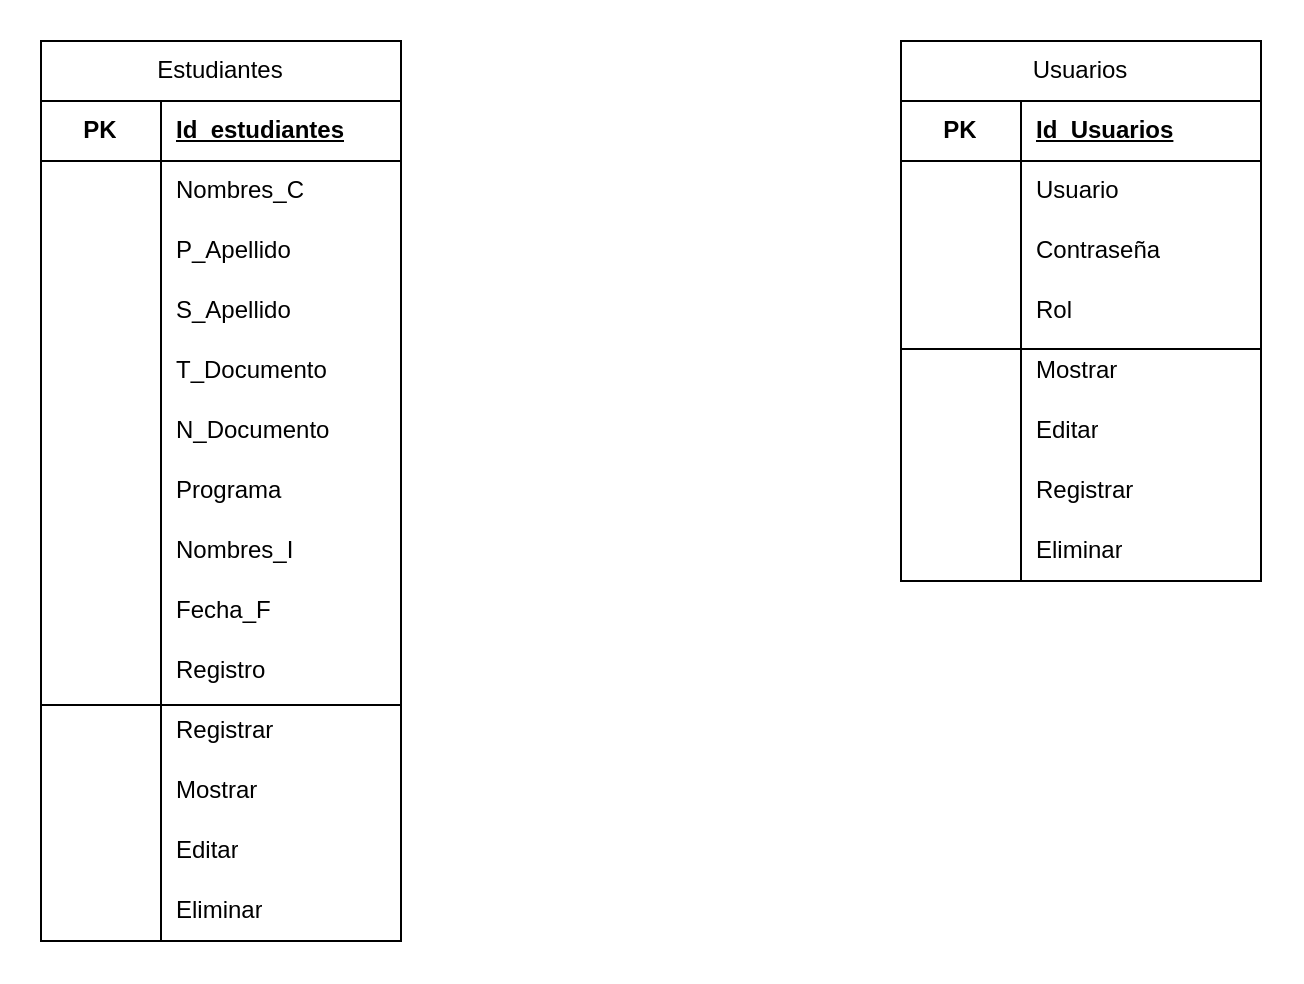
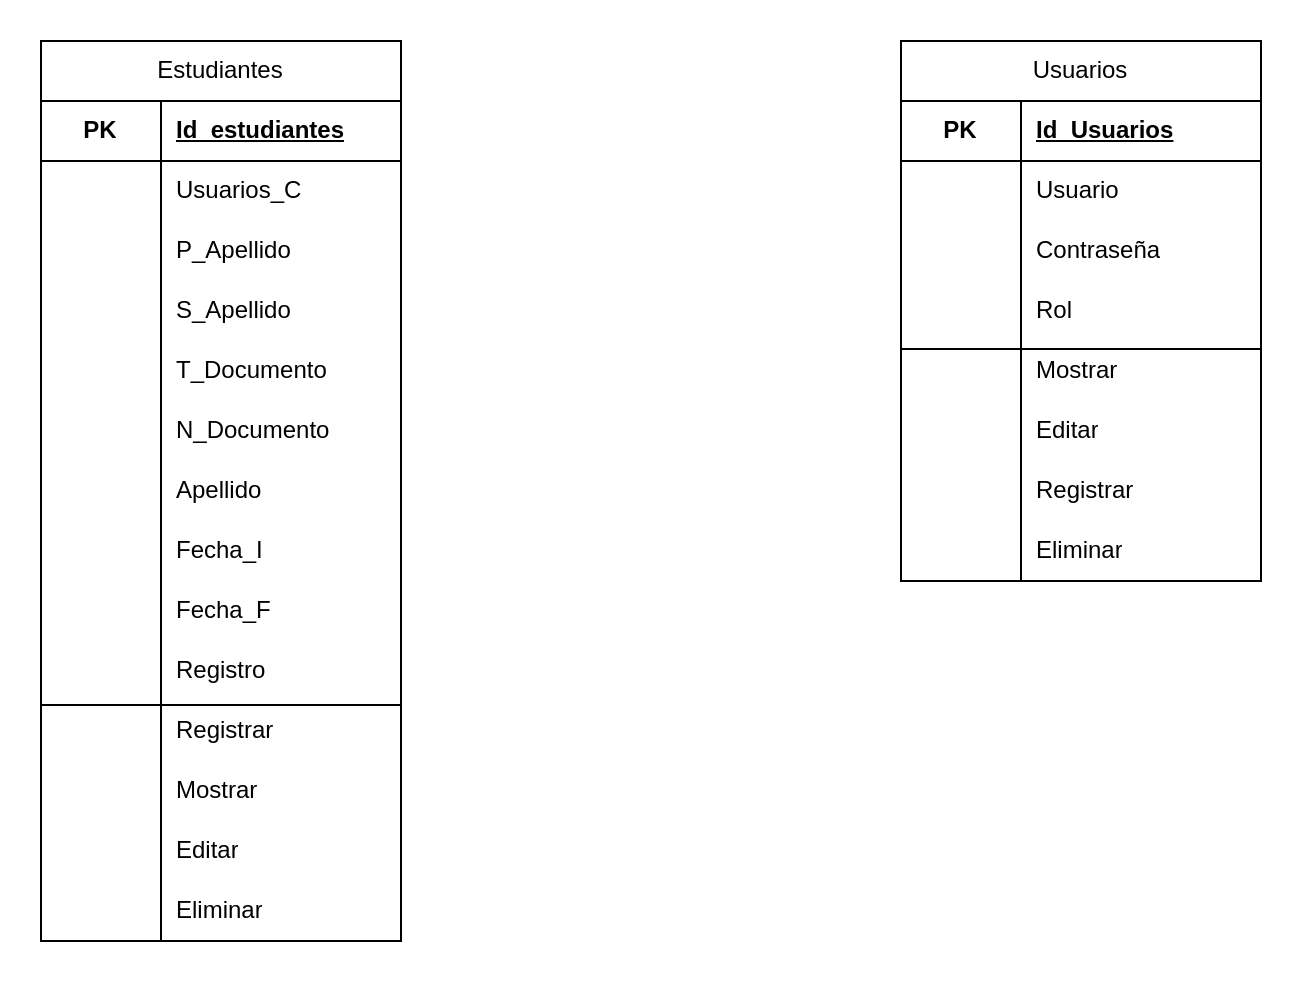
node "Nombres_C": label "Nombres_C" -> "Usuarios_C"
node "Programa": label "Programa" -> "Apellido"
node "Nombres_I": label "Nombres_I" -> "Fecha_I"
